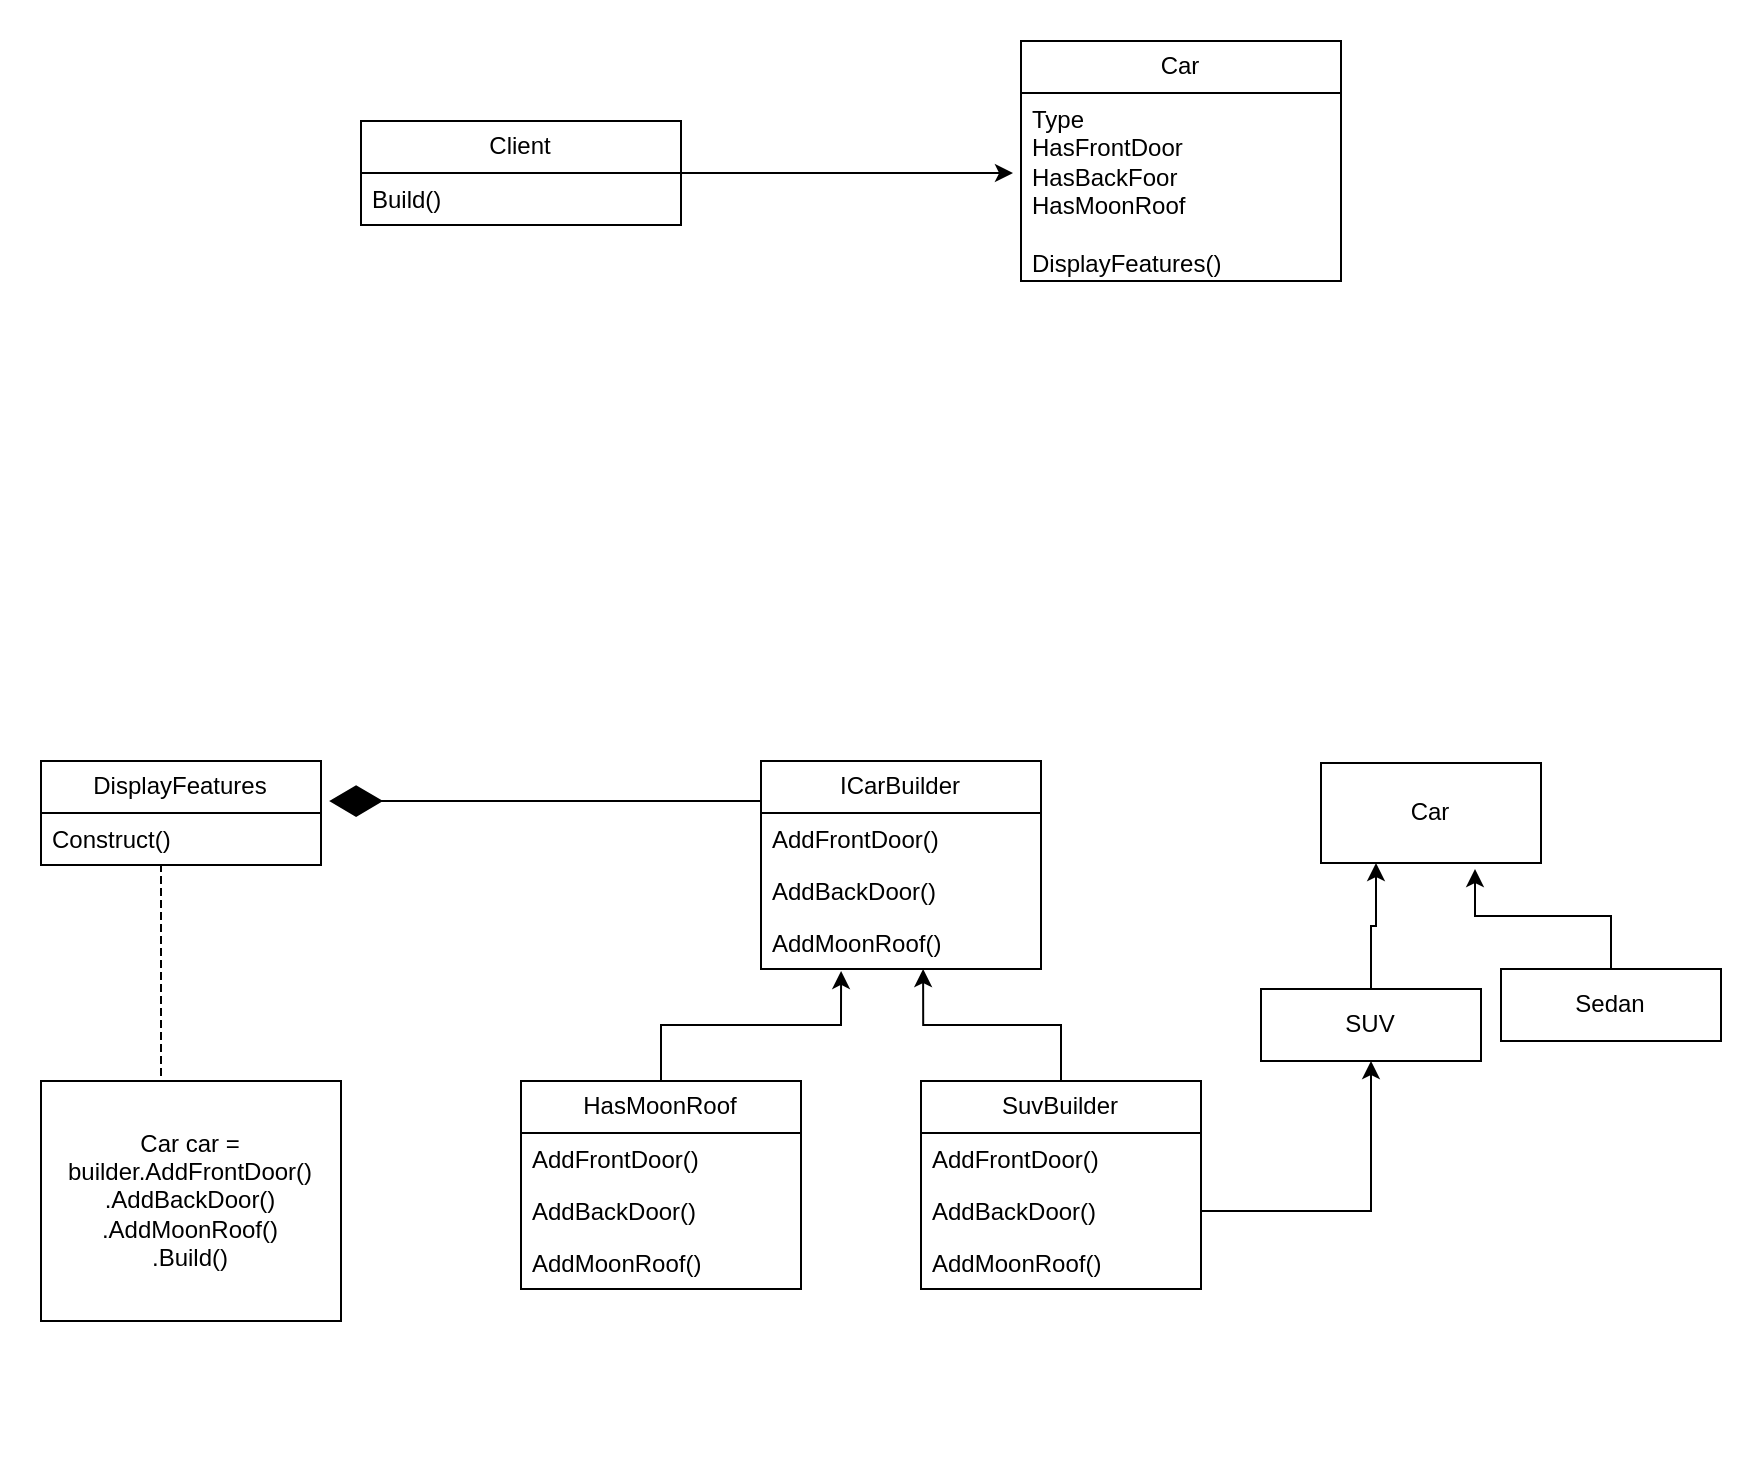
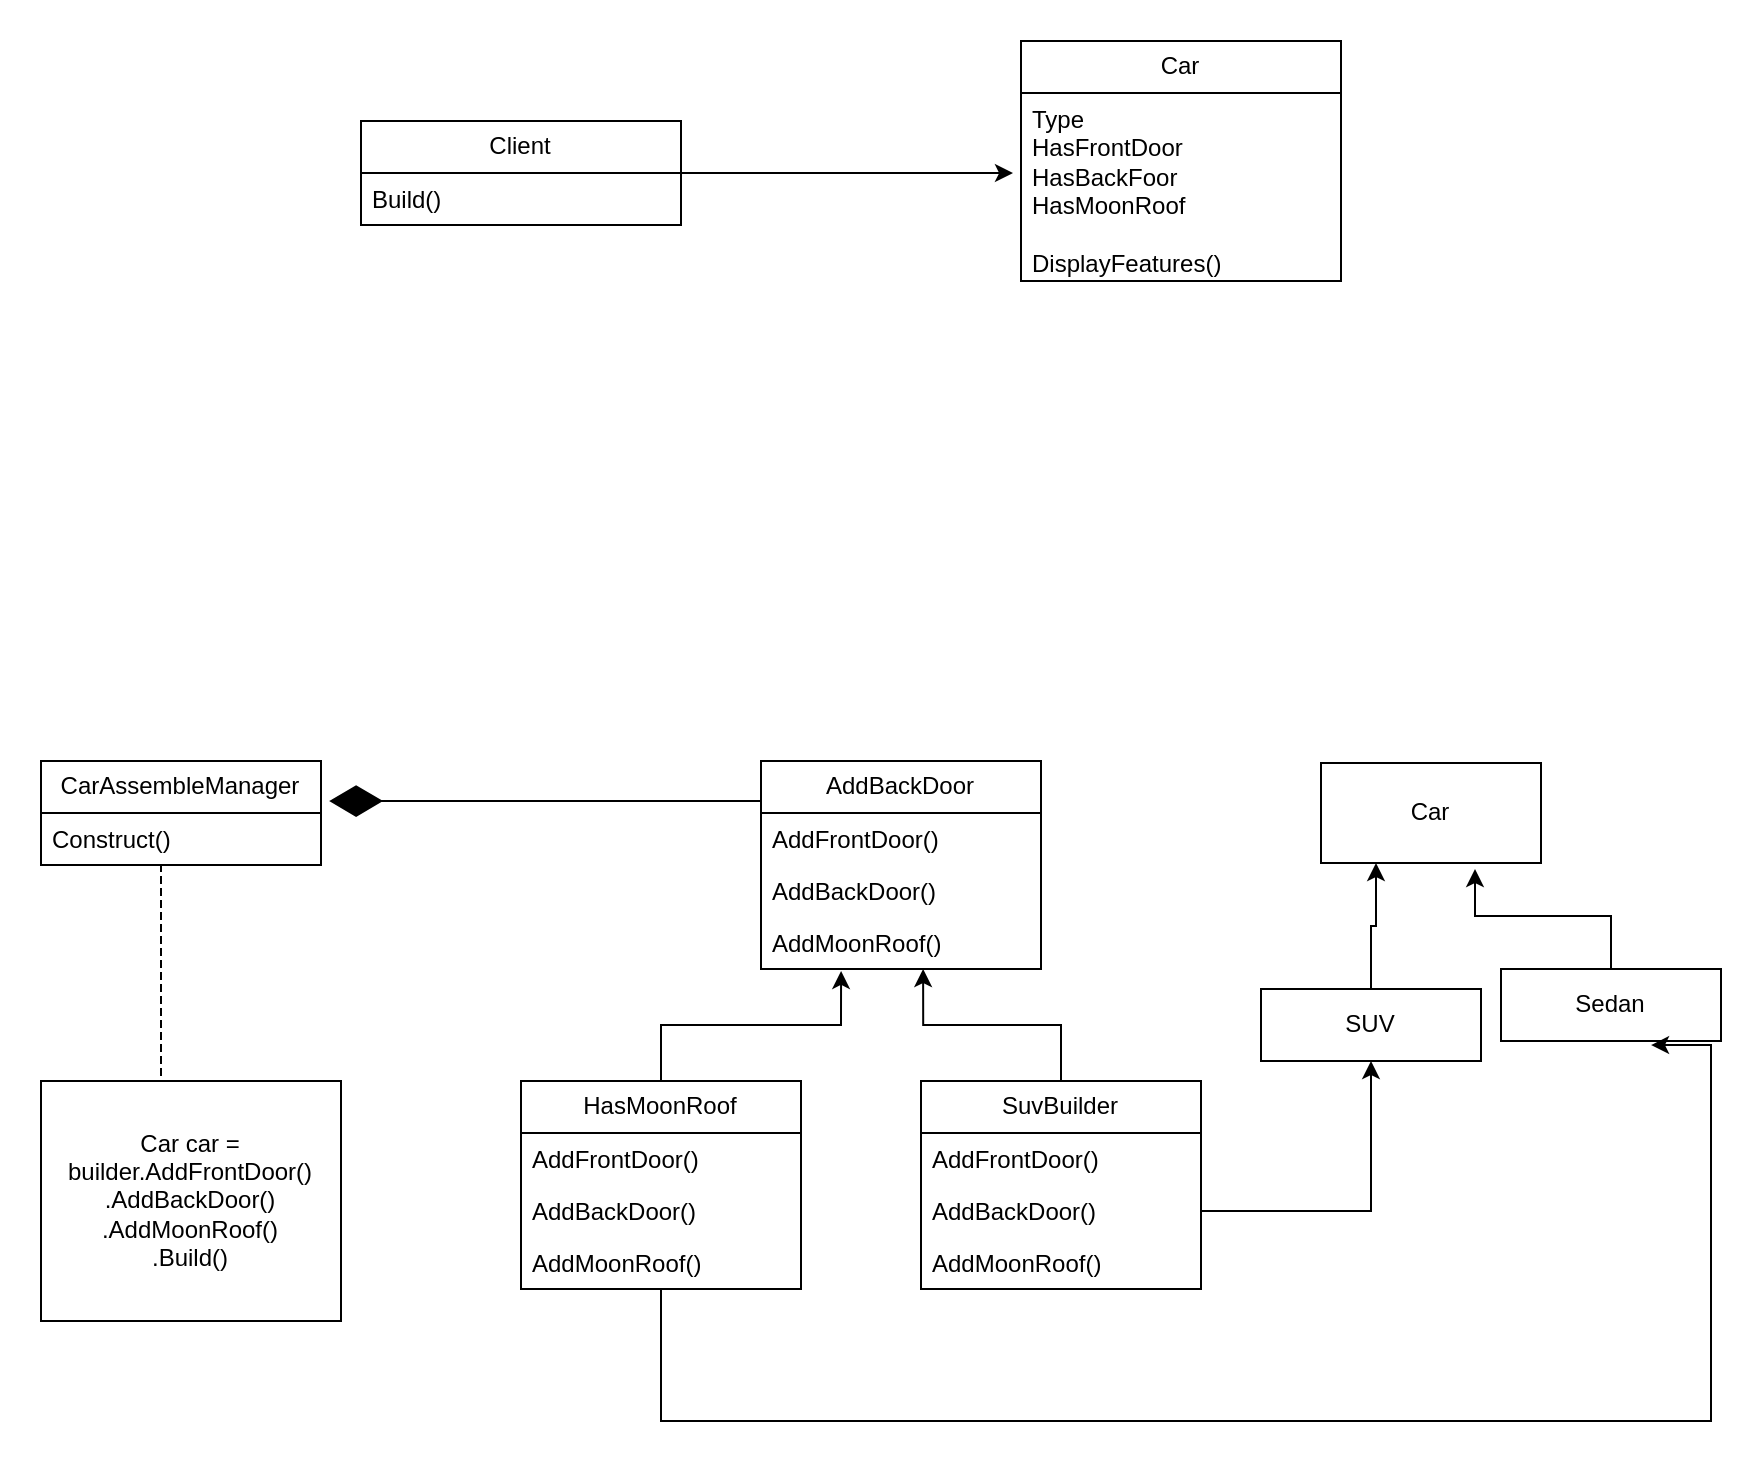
node "DisplayFeatures": label "DisplayFeatures" -> "CarAssembleManager"
node "ICarBuilder": label "ICarBuilder" -> "AddBackDoor"
edge "HasMoonRoof" -> "Sedan": added
